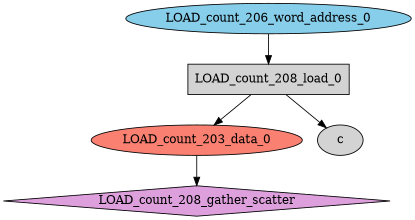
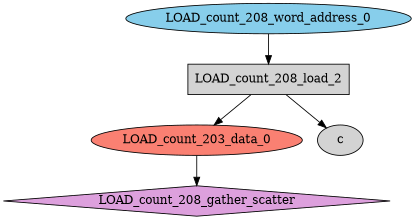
node "LOAD_count_206_word_address_0": label "LOAD_count_206_word_address_0" -> "LOAD_count_208_word_address_0"
node "LOAD_count_208_load_0": label "LOAD_count_208_load_0" -> "LOAD_count_208_load_2"
